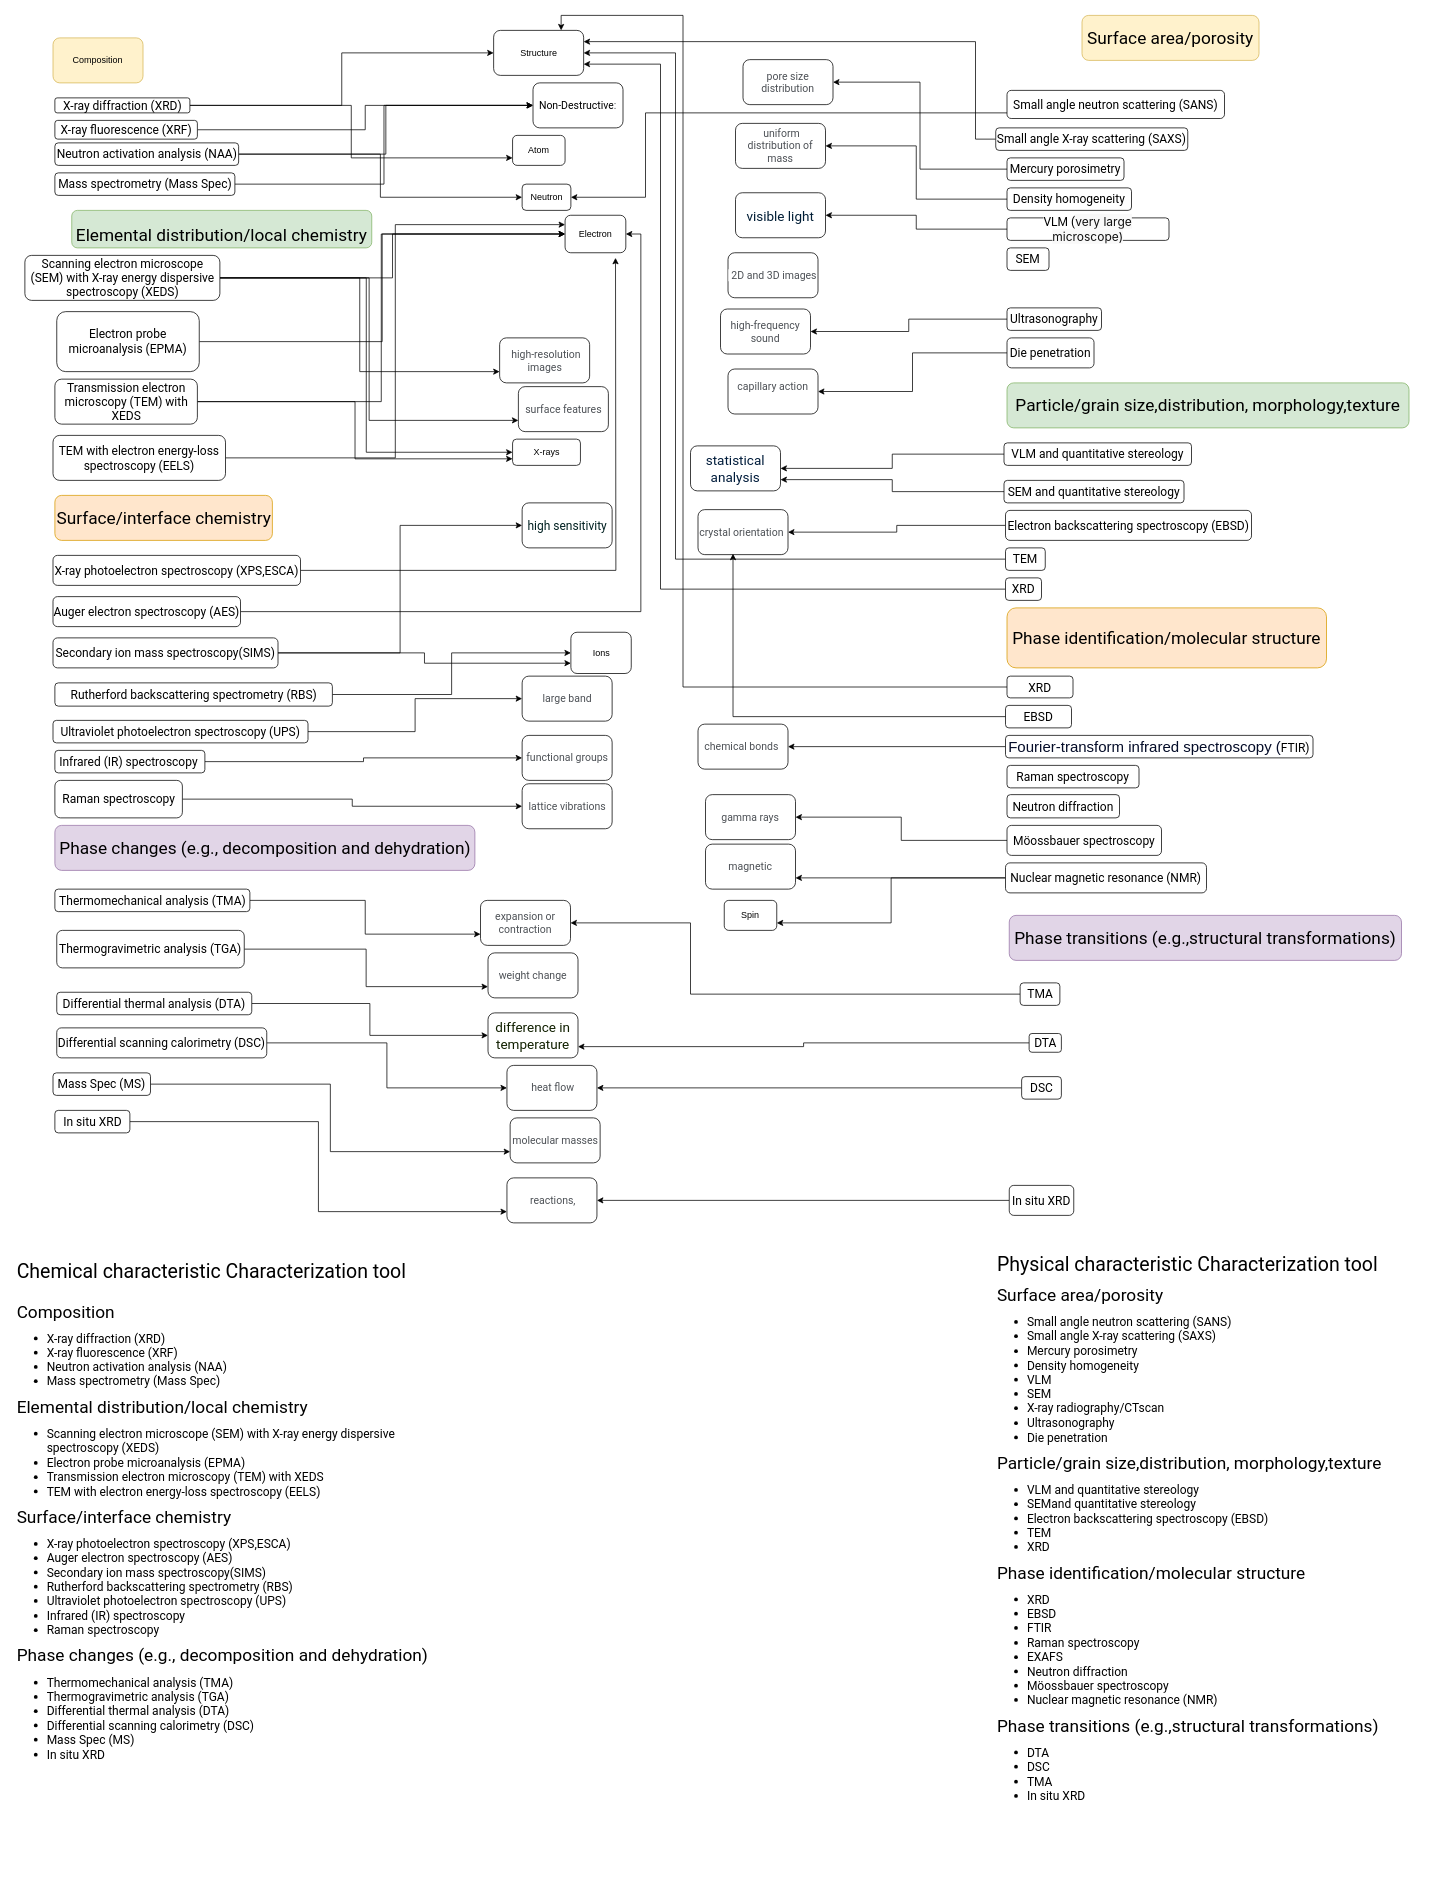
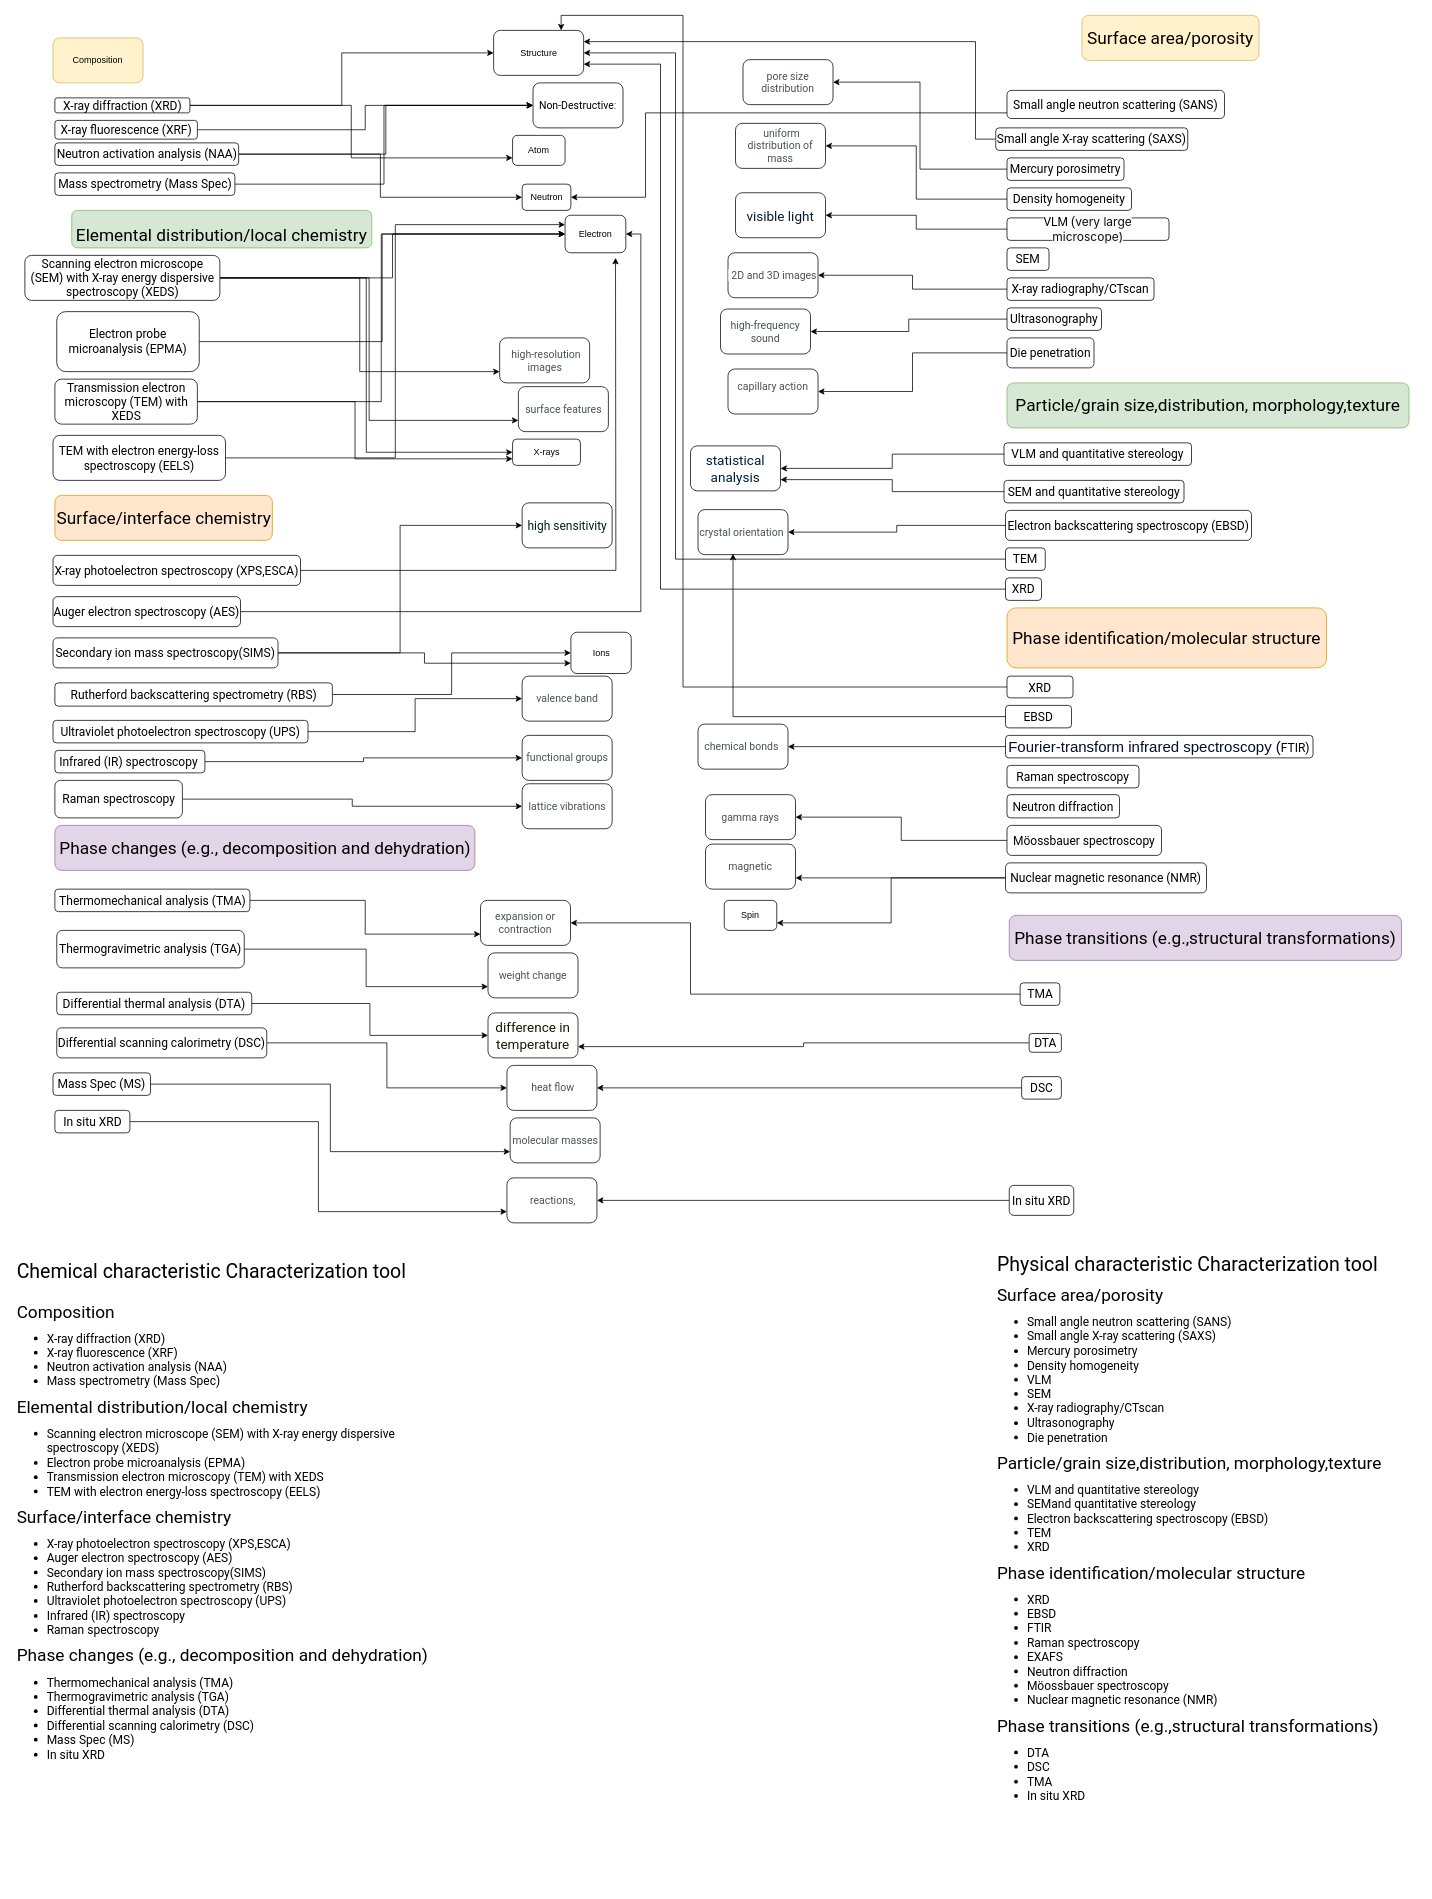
edge "X-ray radiography/CTscan" -> "2D and 3D images": added
node "X-ray radiography/CTscan": added
node "large band": label "large band" -> "valence band"
